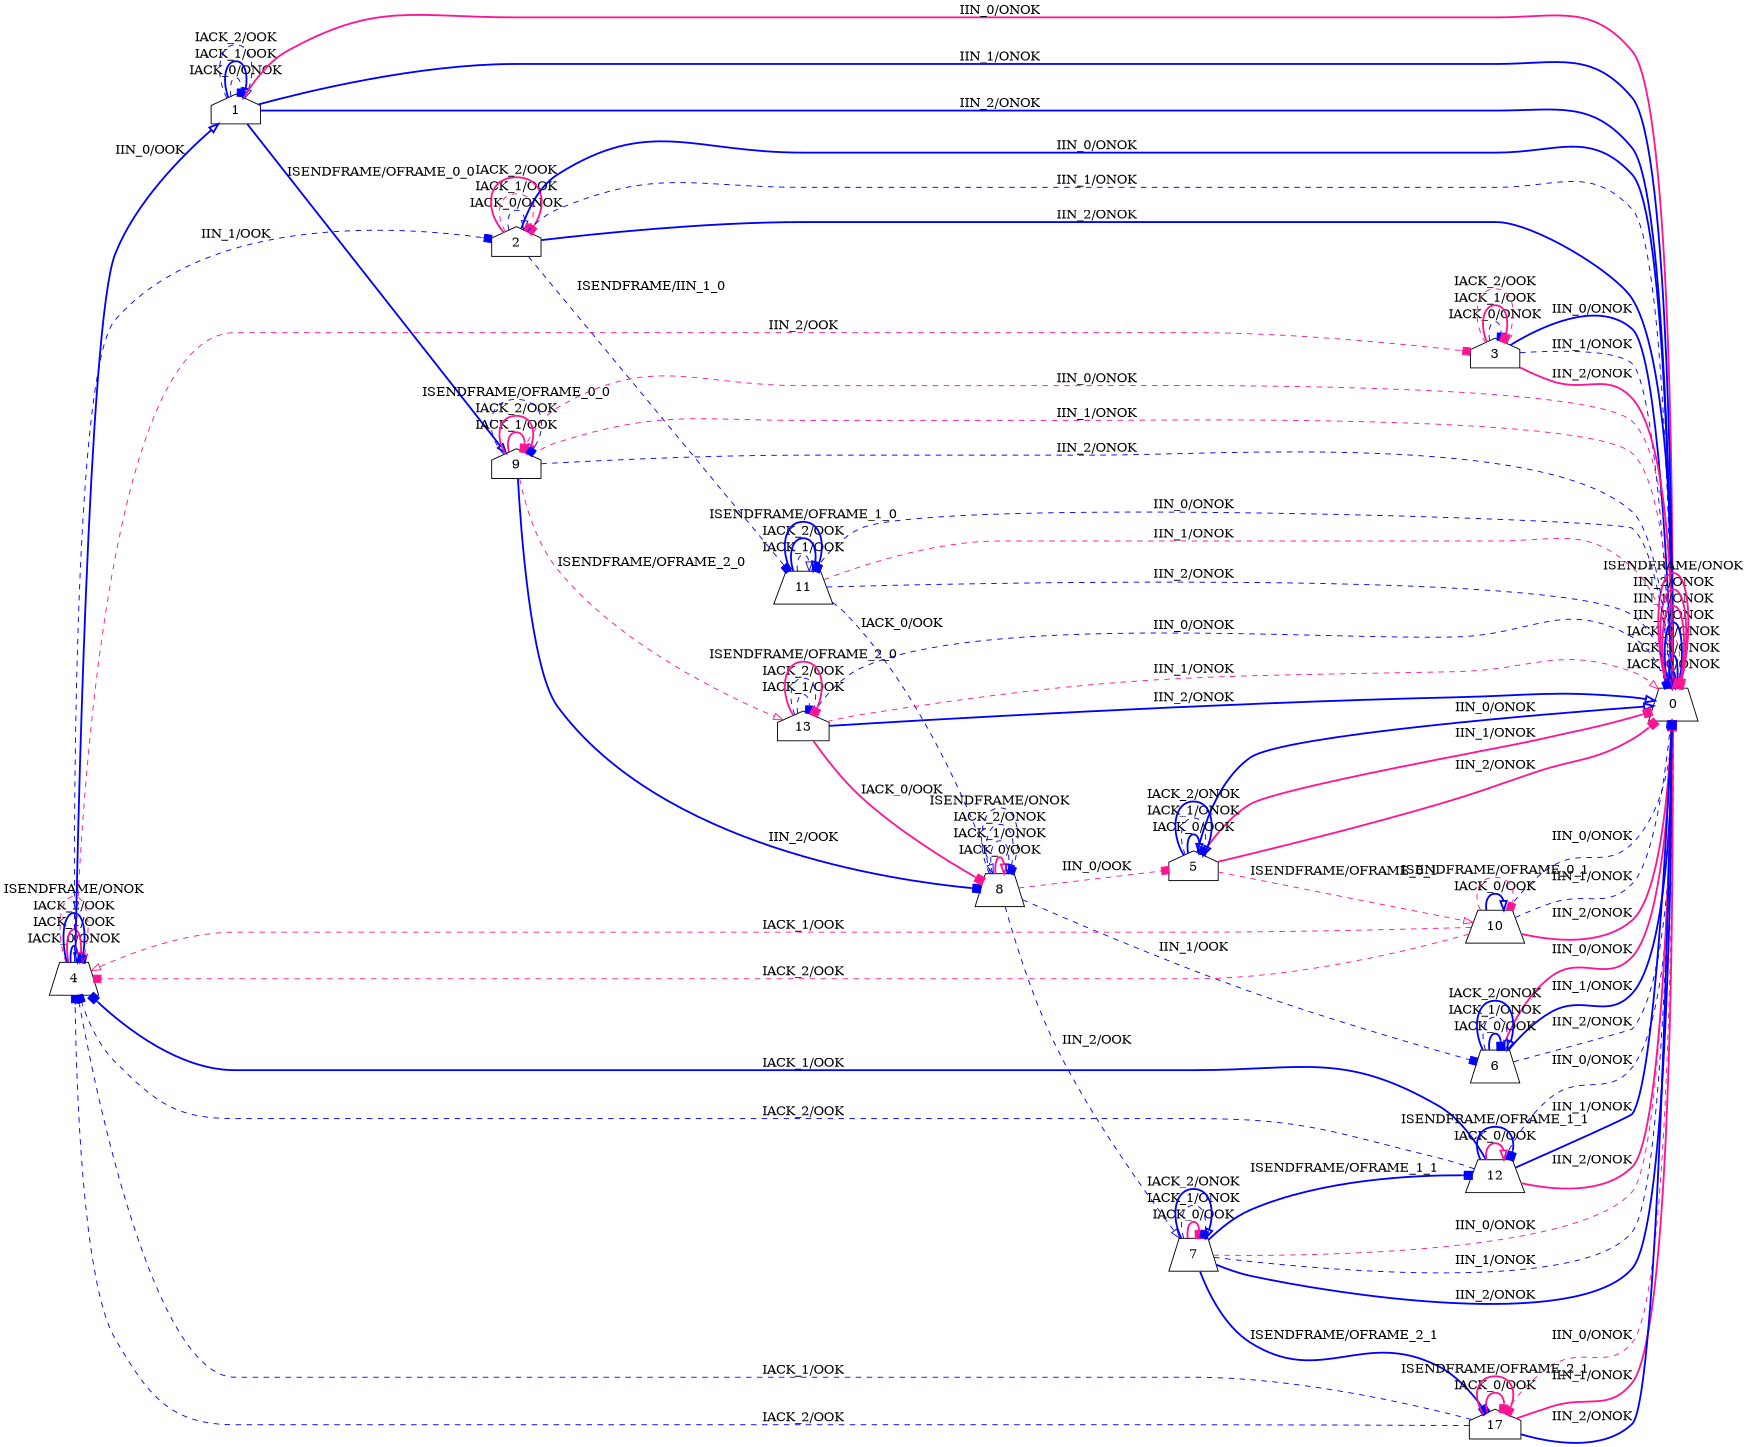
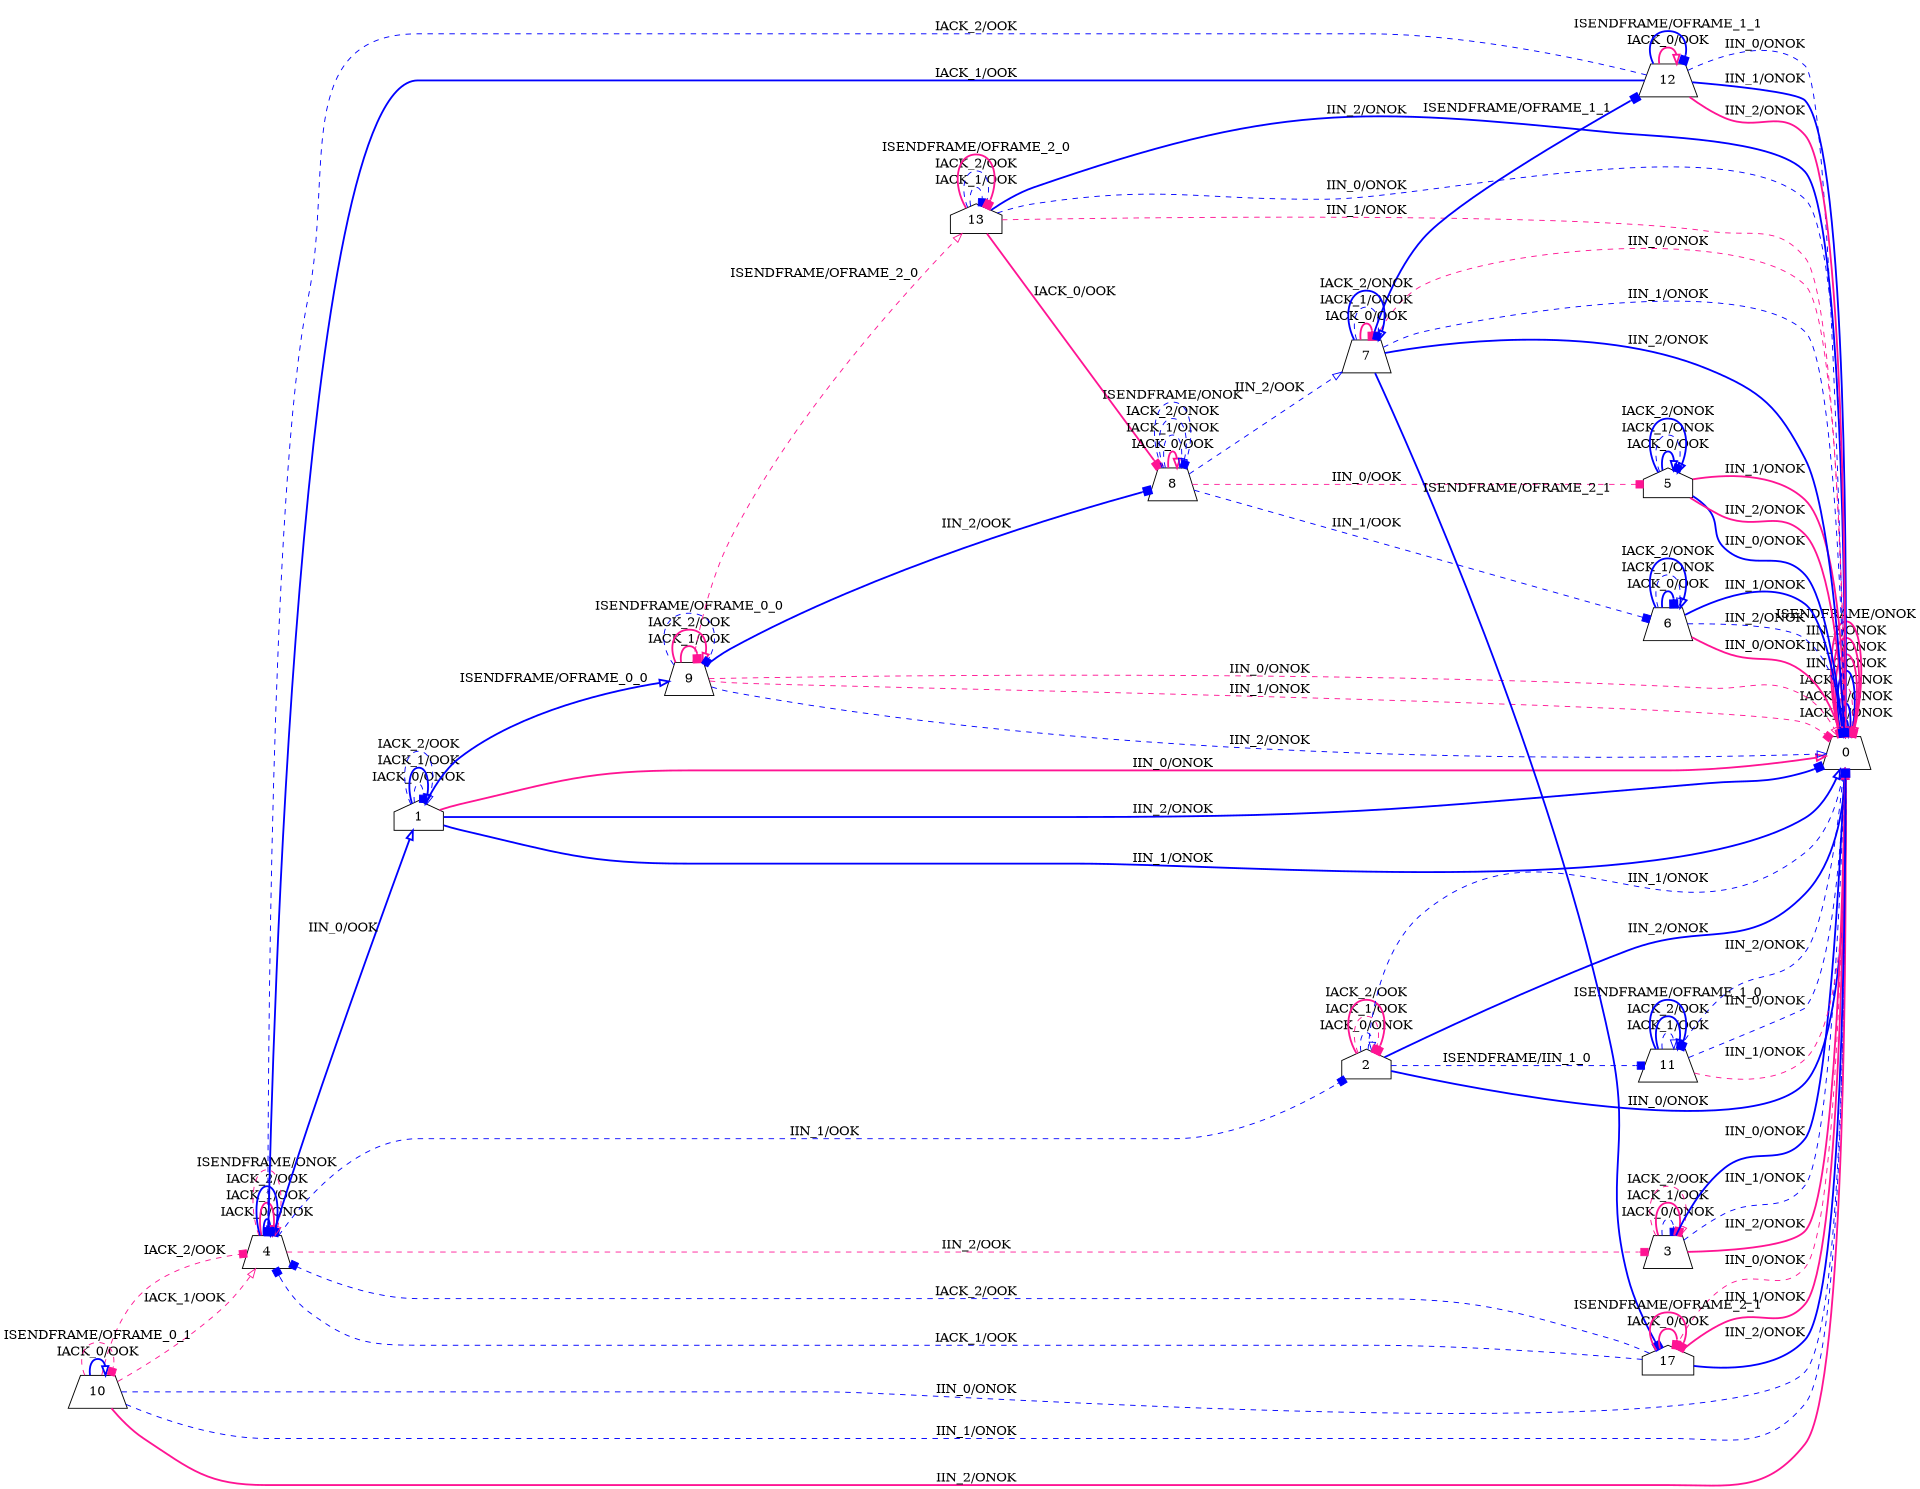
node "3": shape house -> trapezium
node "9": shape house -> trapezium
edge "11" -> "8": removed, label "IACK_0/OOK"
edge "5" -> "10": removed, label "ISENDFRAME/OFRAME_0_1"
